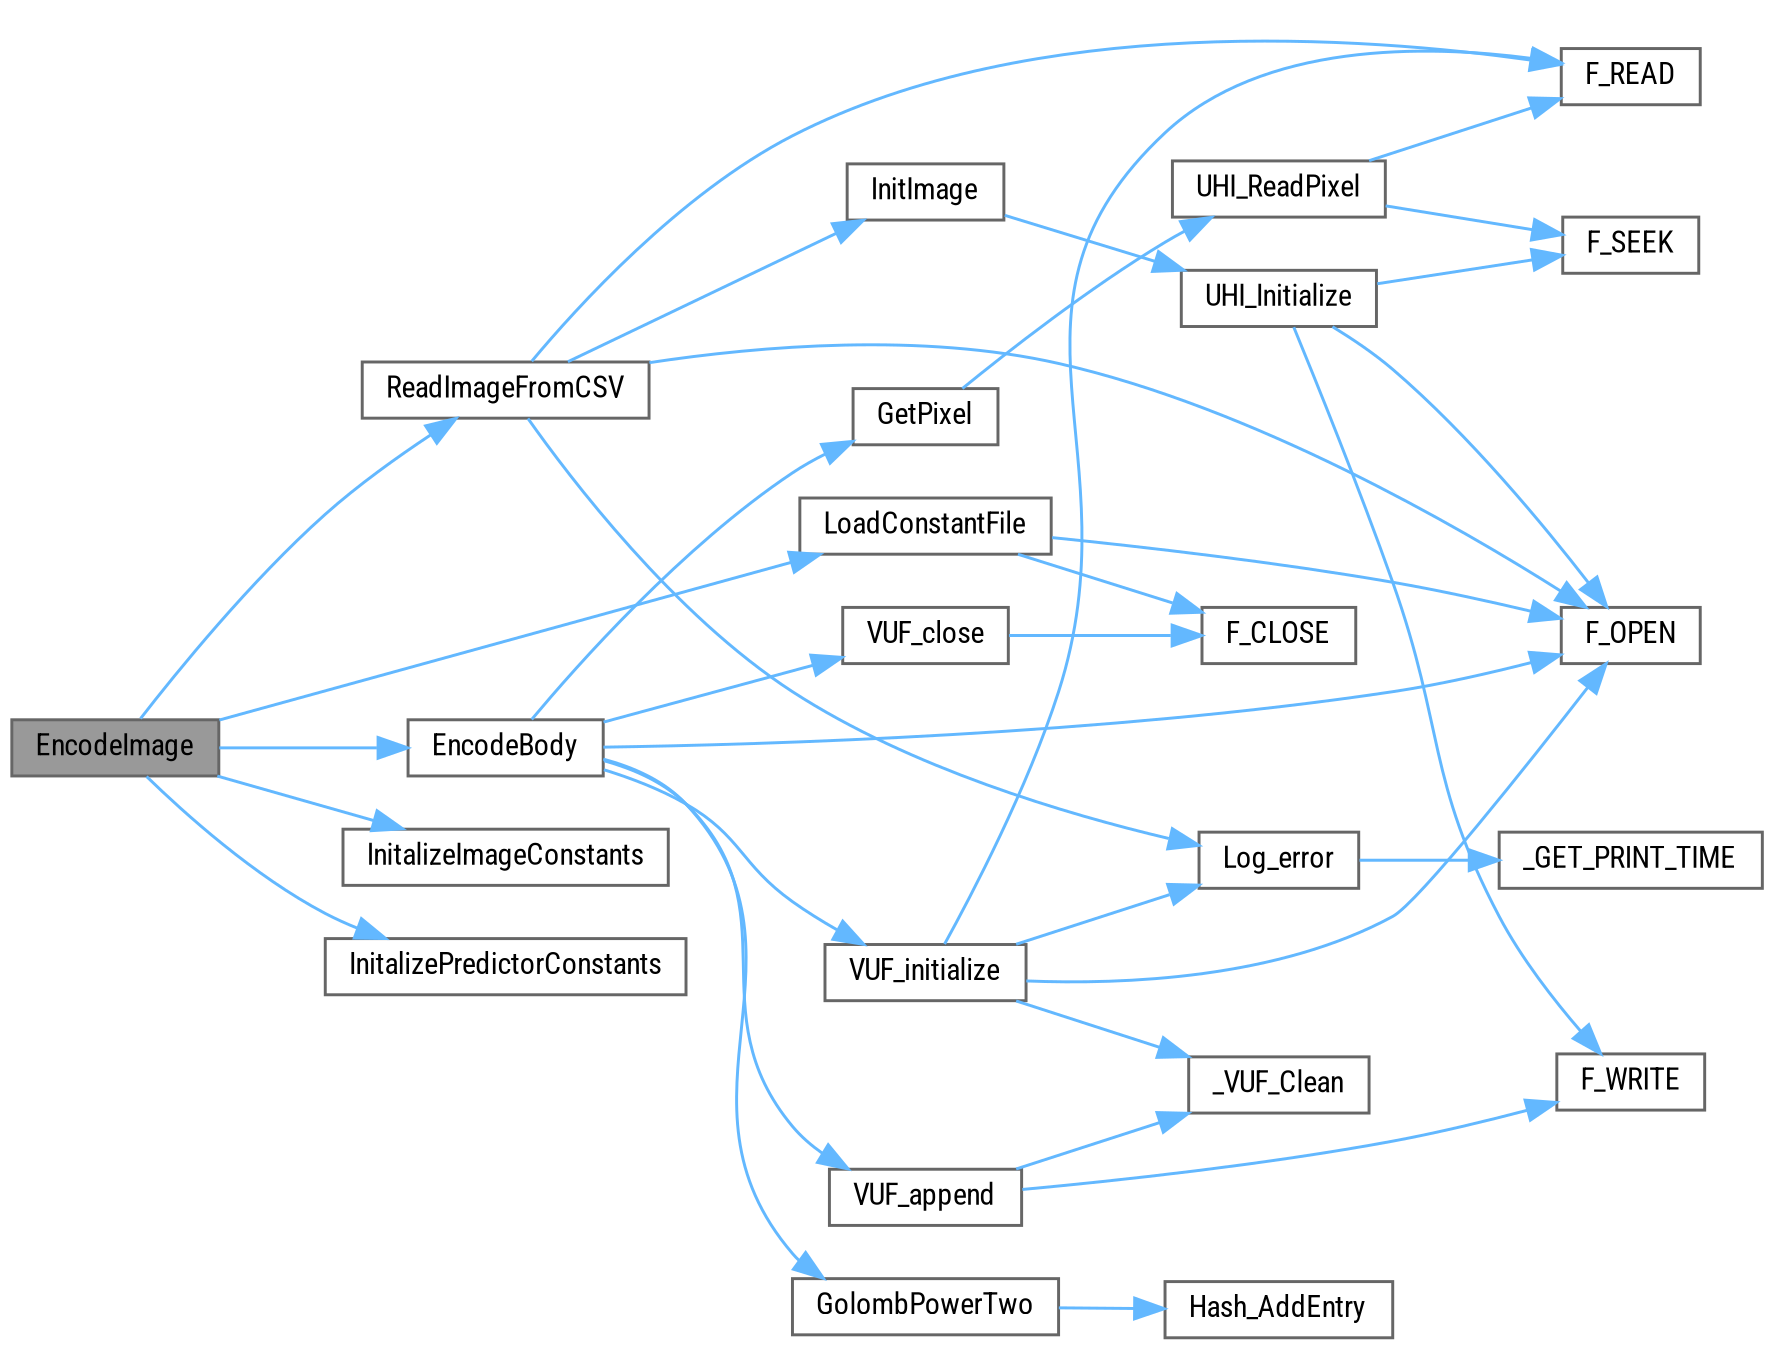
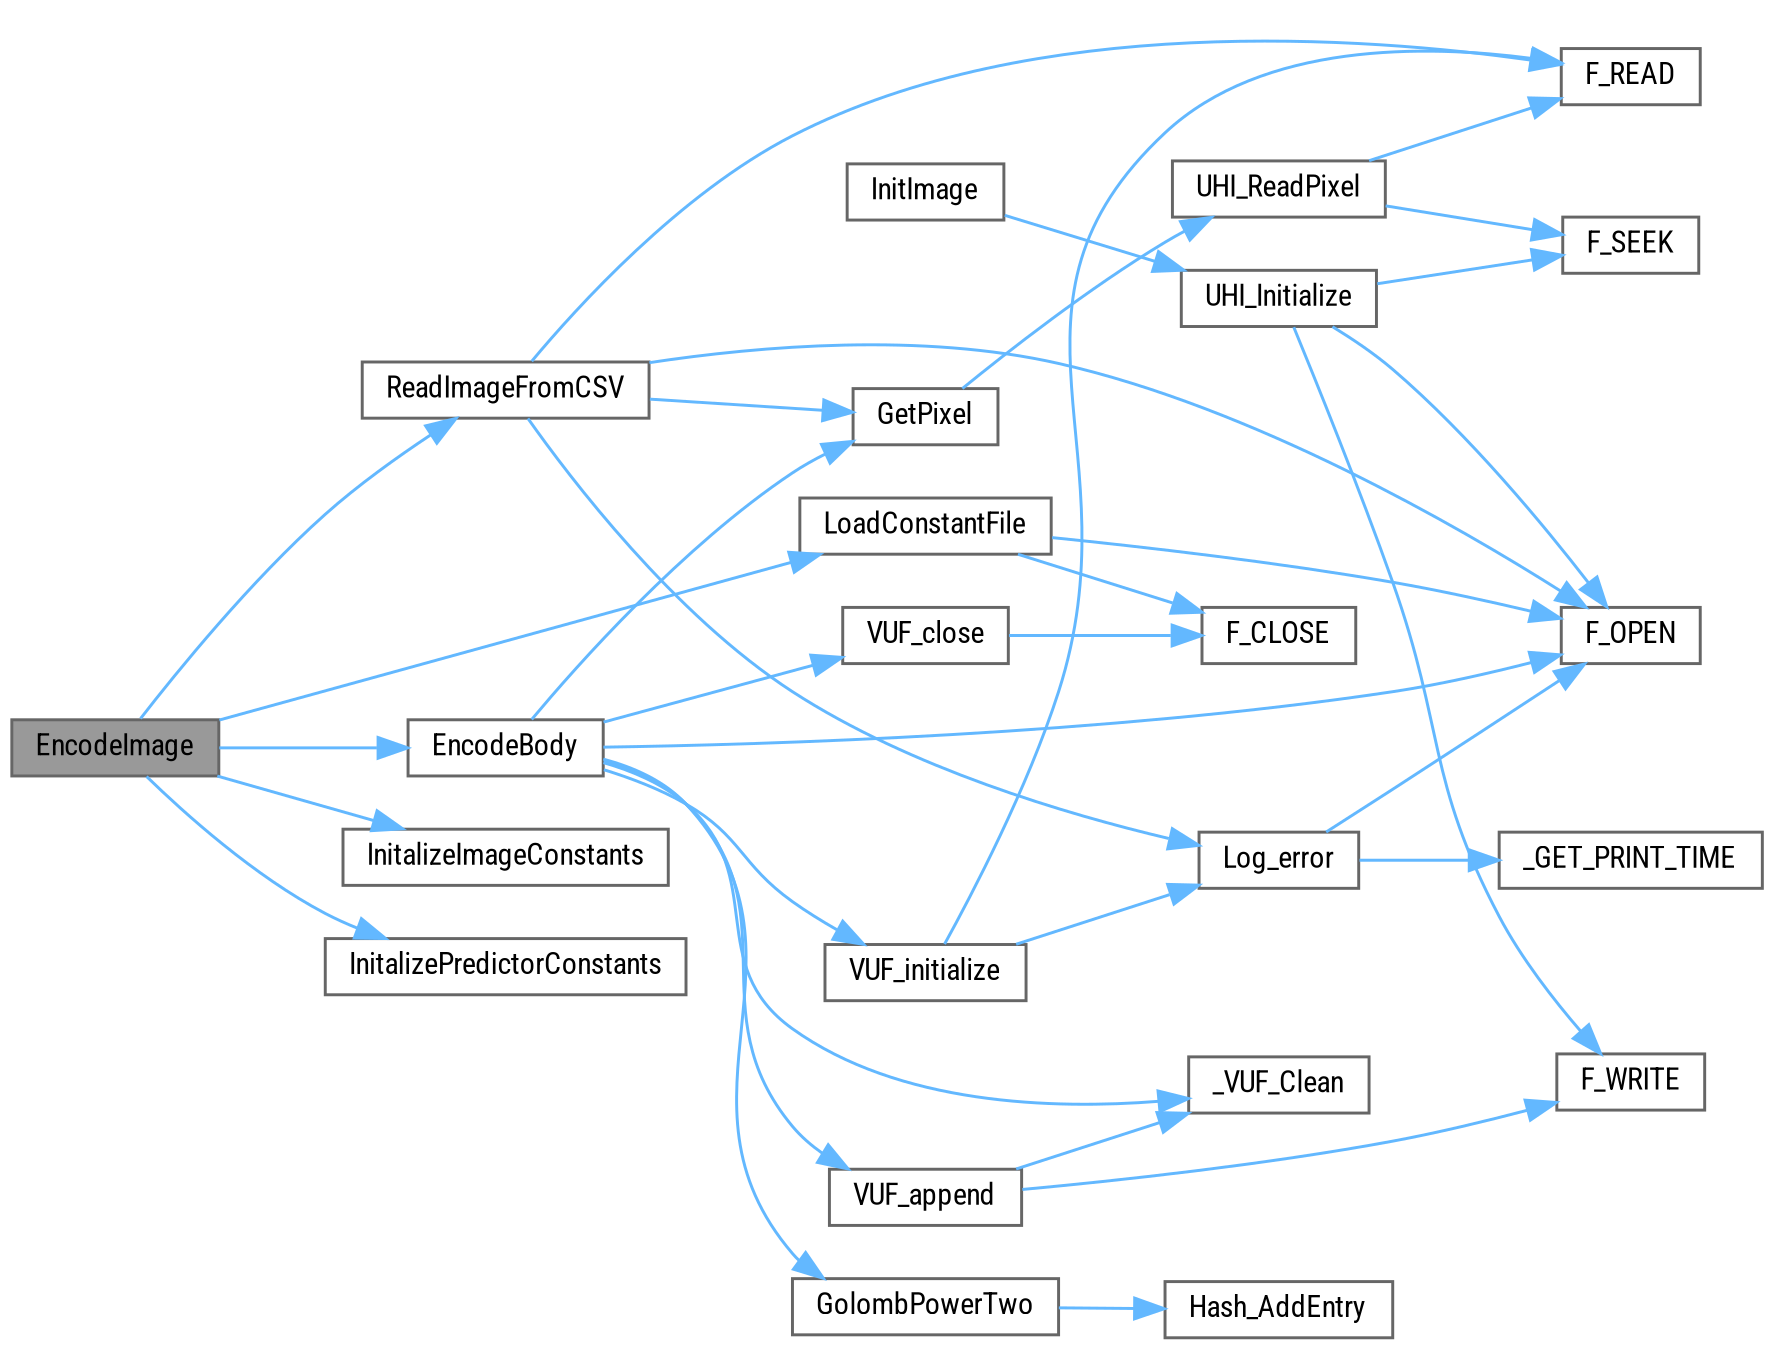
edge "ReadImageFromCSV" -> "InitImage": now "ReadImageFromCSV" -> "GetPixel"
edge "VUF_initialize" -> "F_OPEN": now "Log_error" -> "F_OPEN"
edge "VUF_initialize" -> "_VUF_Clean": now "EncodeBody" -> "_VUF_Clean"
